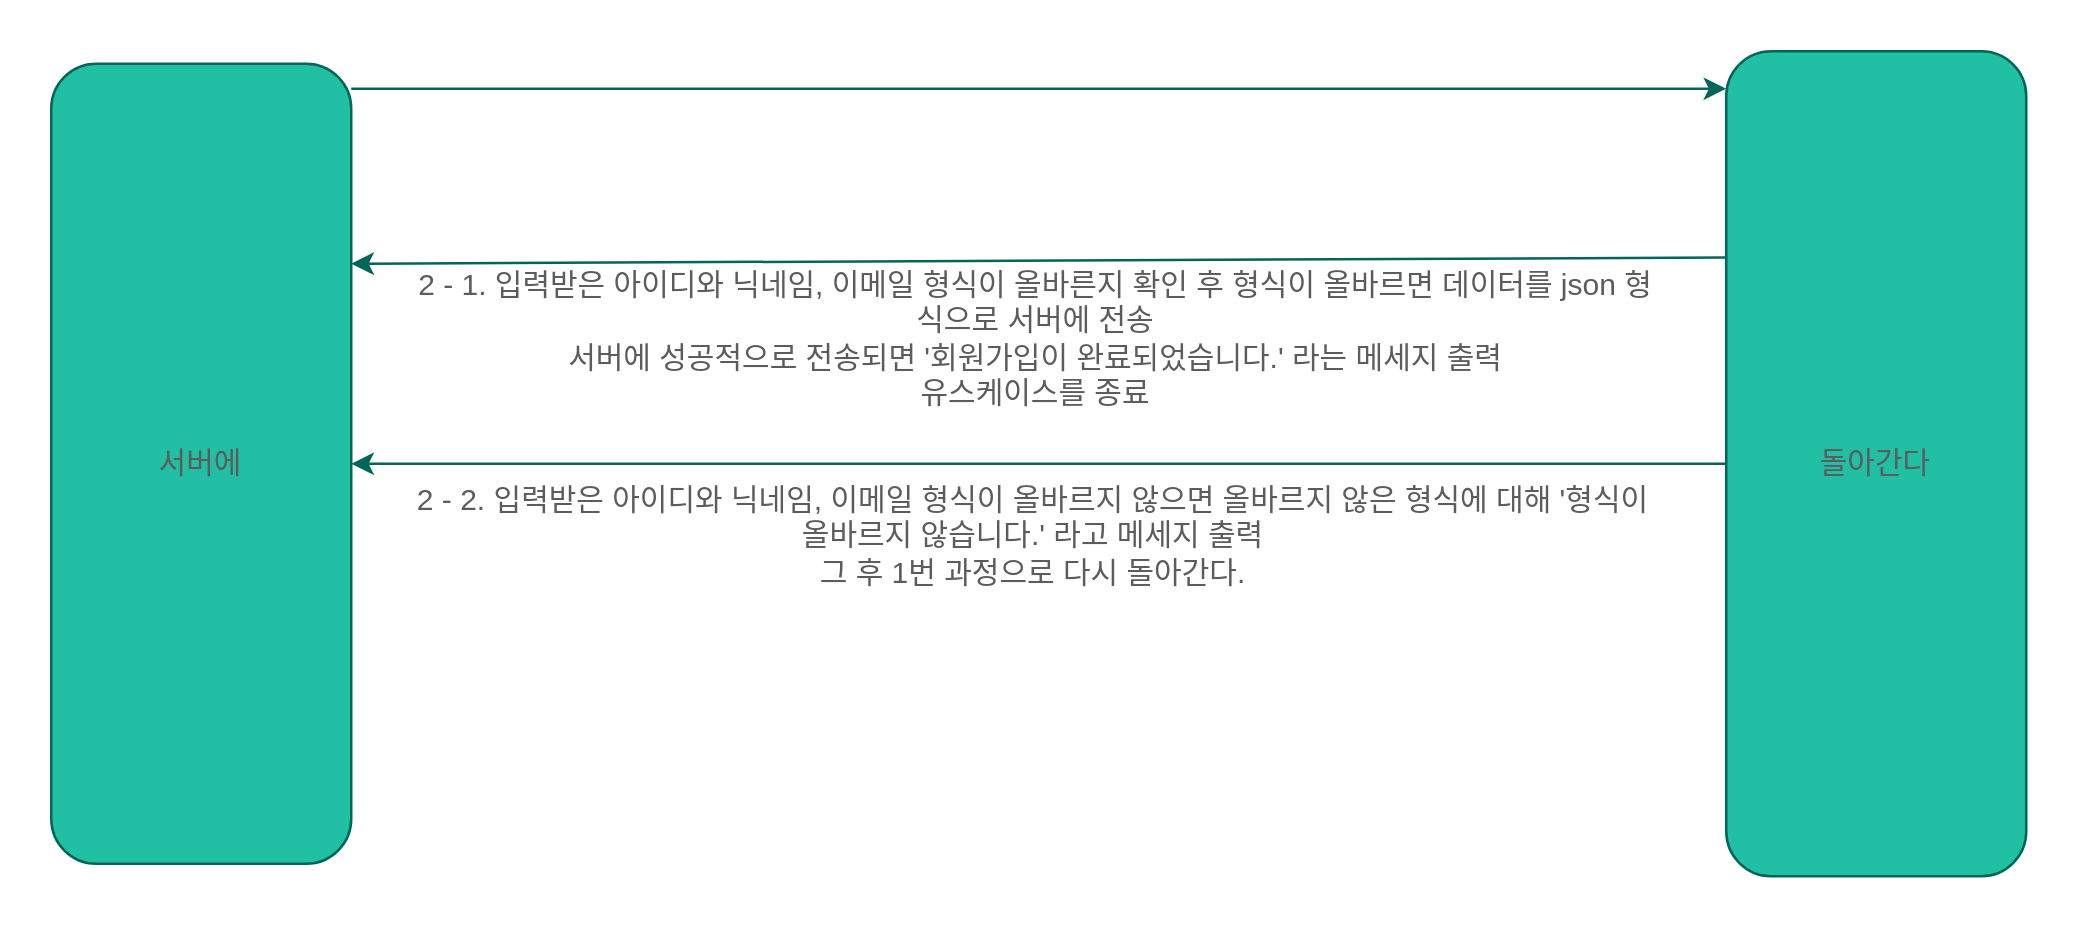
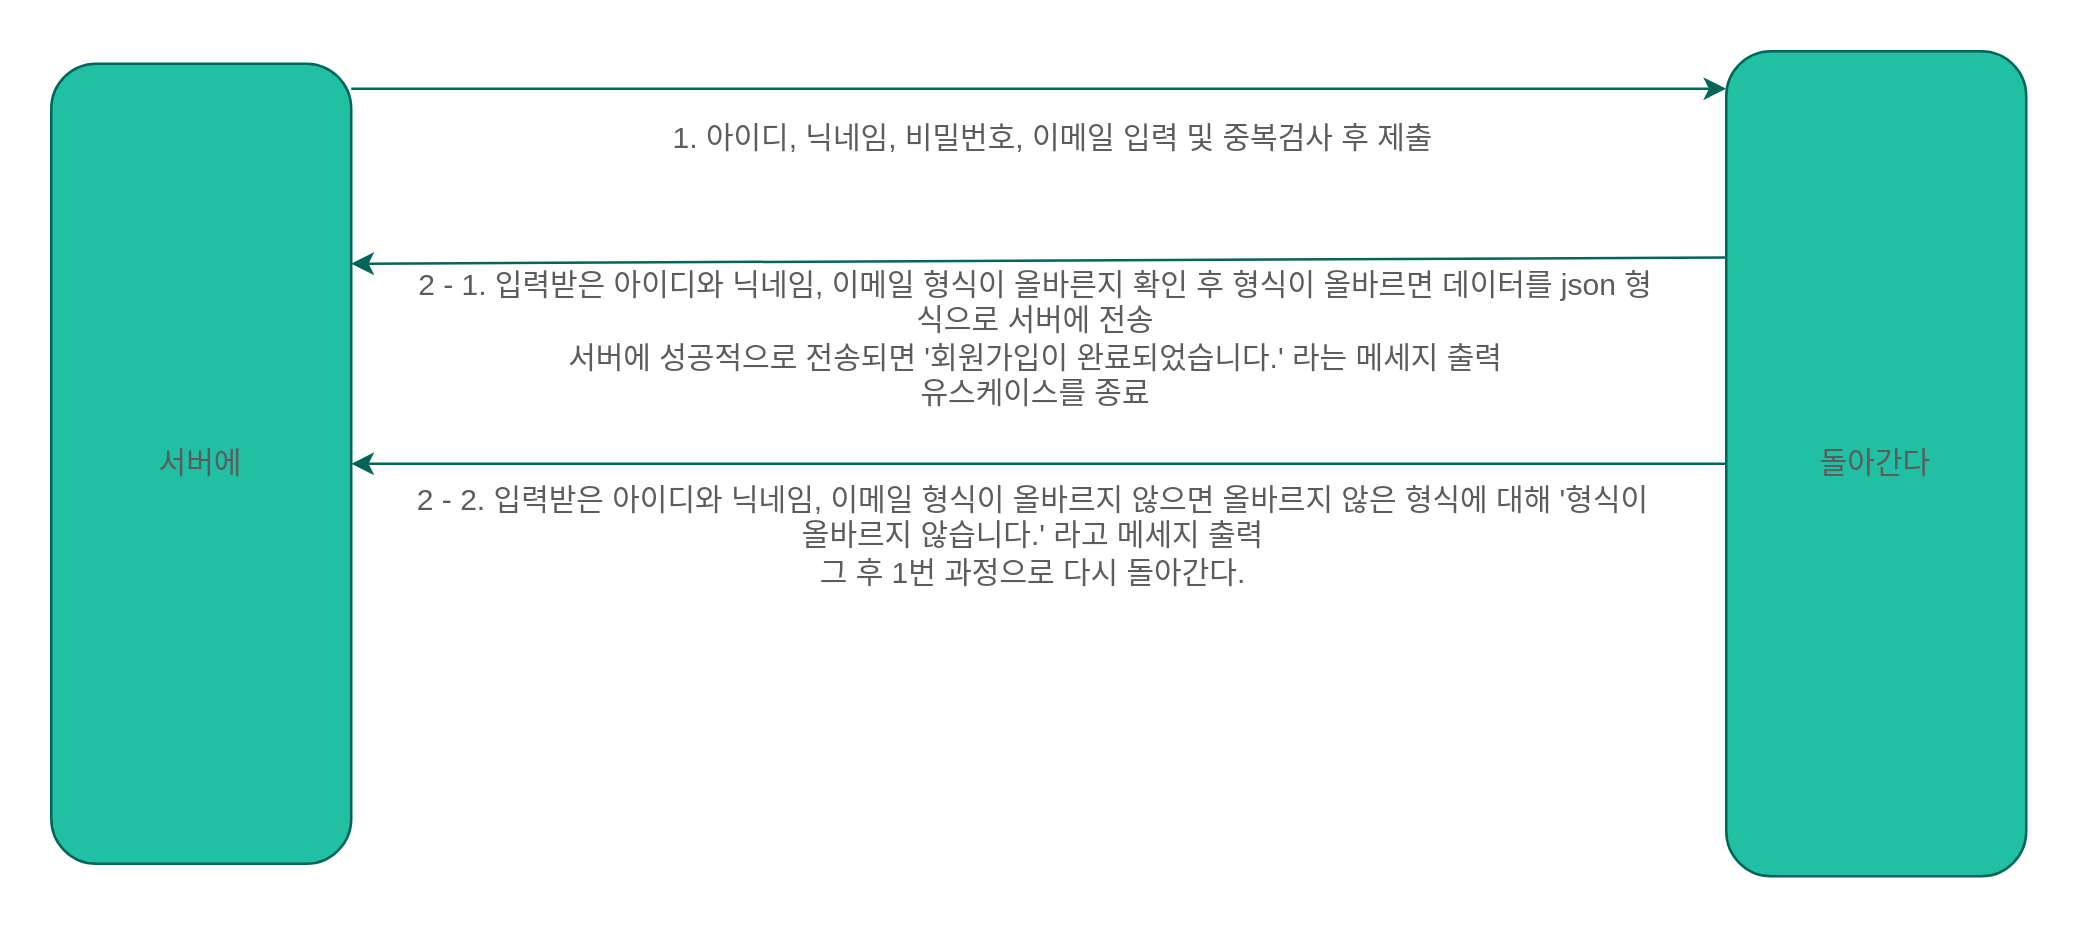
node "1. 아이디, 닉네임, 비밀번호, 이메일 입력 및 중복검사 후 제출": added
